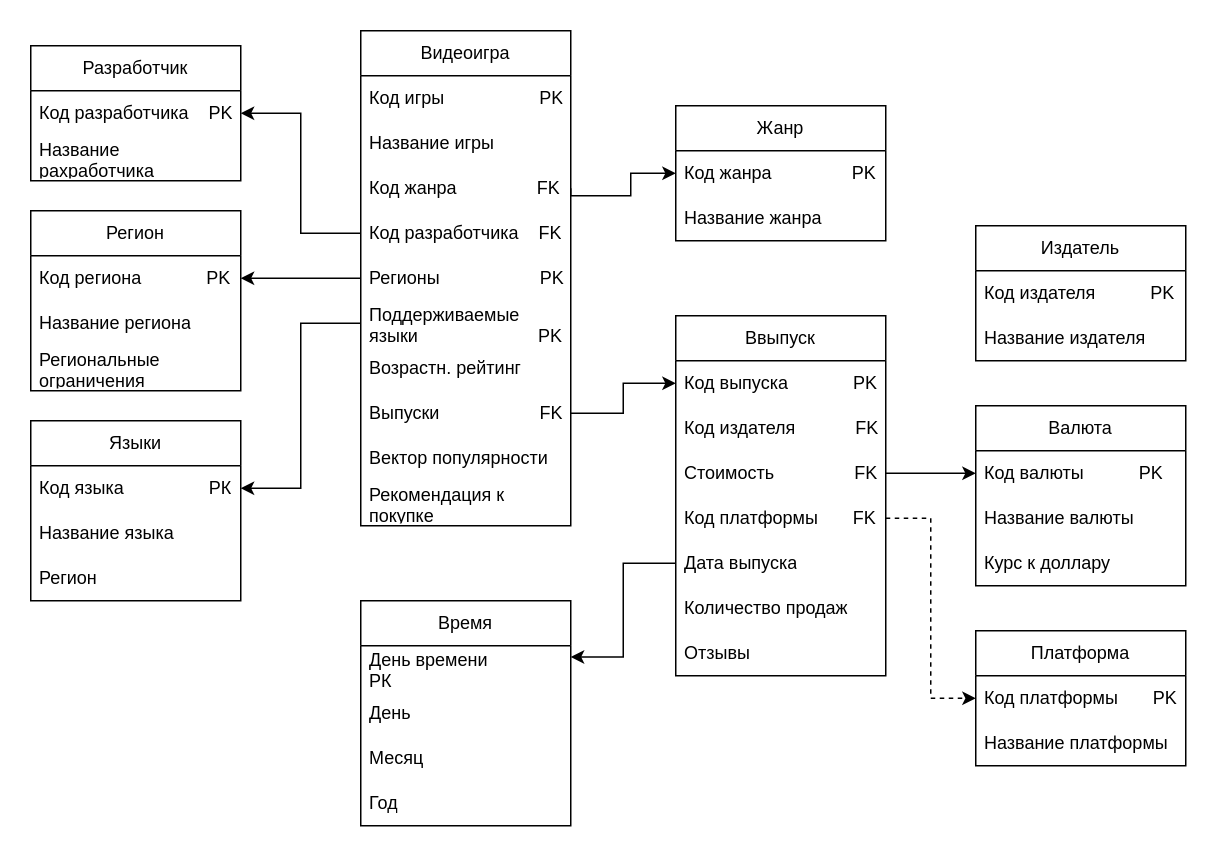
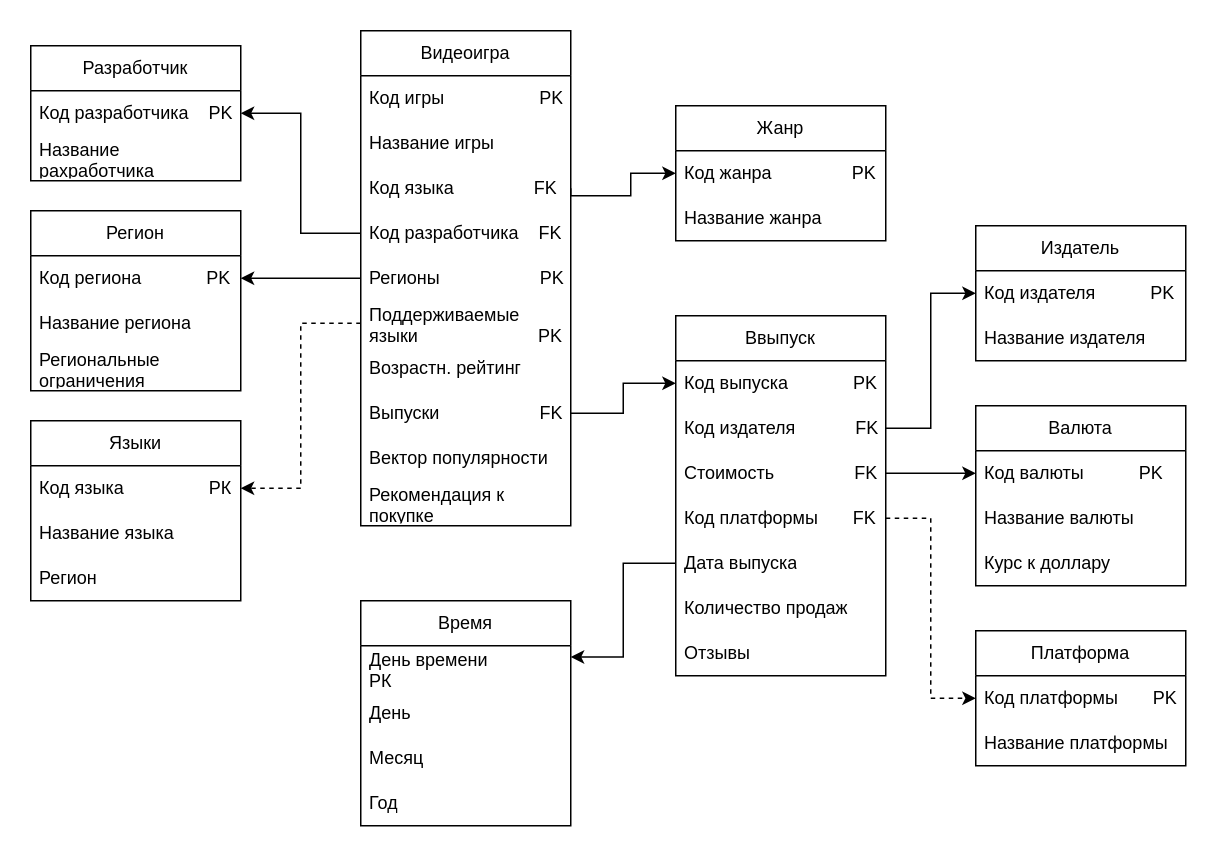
node "Код жанра FK": label "Код жанра FK" -> "Код языка FK"
edge "Код издателя FK" -> "Код издателя PK": added
edge "Поддерживаемые языки PK" -> "Код языка РК": style solid -> dashed
